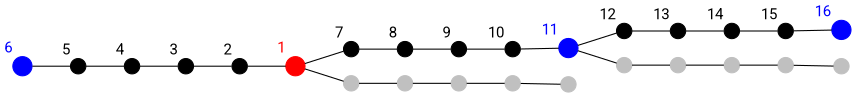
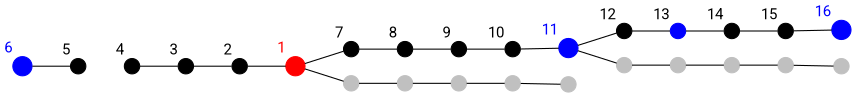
node "13": color Black -> Blue
edge "5" -- "4": removed
